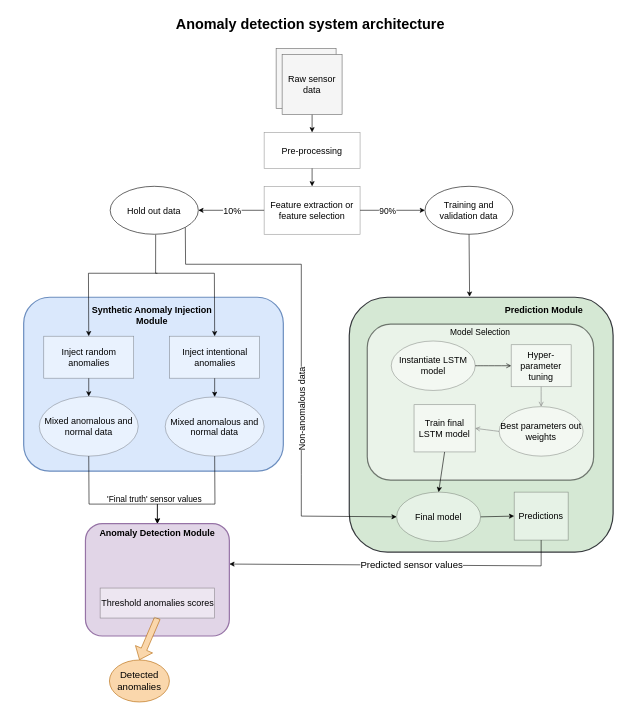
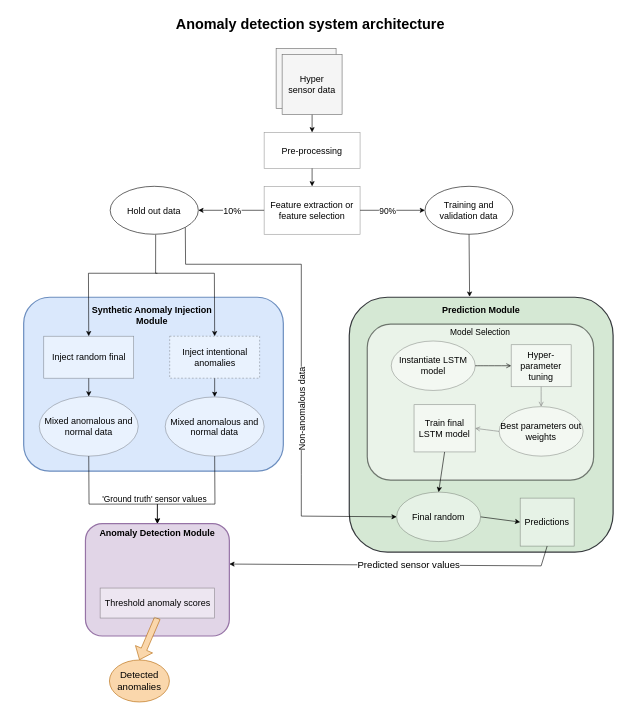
node "Raw sensor data": label "Raw sensor data" -> "Hyper sensor data"
node "Prediction Module": moved (545, 309) -> (482, 309)
node "Inject random anomalies": label "Inject random anomalies" -> "Inject random final"
node "Inject intentional anomalies": style solid -> dashed
node "'Final truth' sensor values": label "'Final truth' sensor values" -> "'Ground truth' sensor values"
node "Predictions": moved (542, 516) -> (548, 522)
node "Final model": label "Final model" -> "Final random"
node "Threshold anomalies scores": label "Threshold anomalies scores" -> "Threshold anomaly scores"
